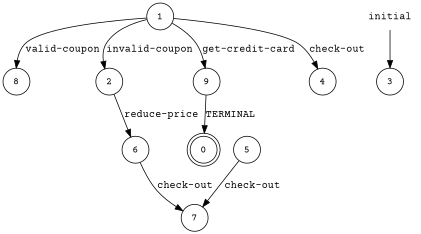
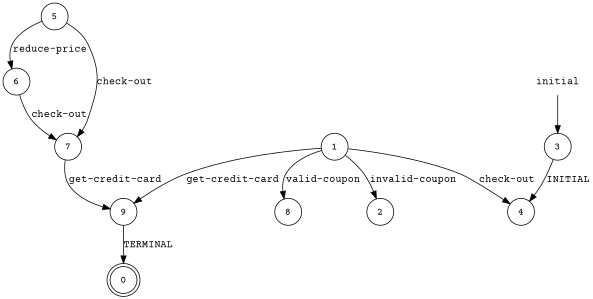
edge "2" -> "6": now "5" -> "6"
edge "3" -> "4": added, label "INITIAL"
edge "7" -> "9": added, label "get-credit-card"
